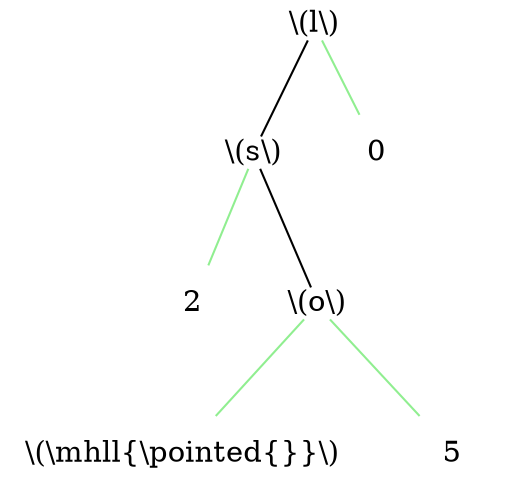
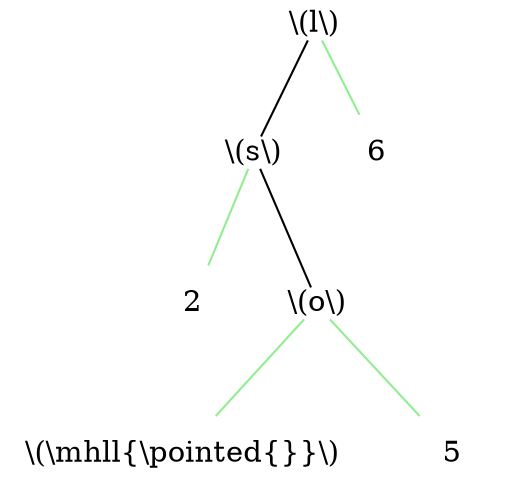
node "0": label "0" -> "6"
